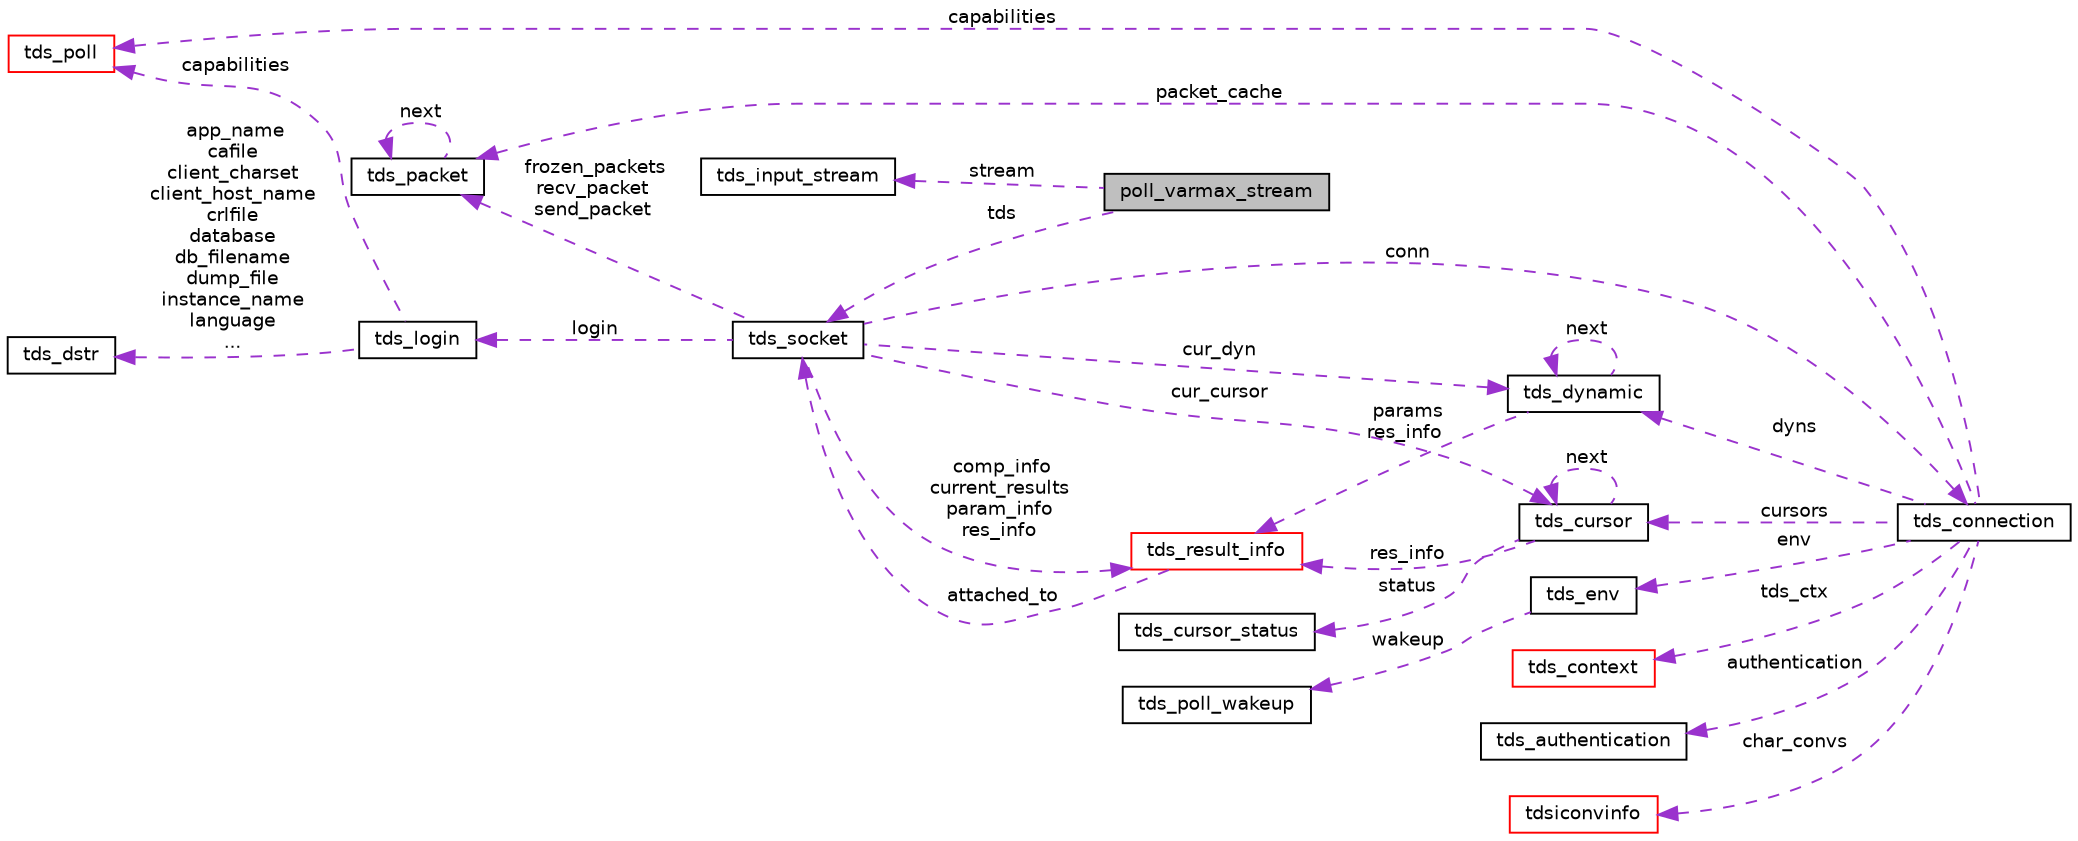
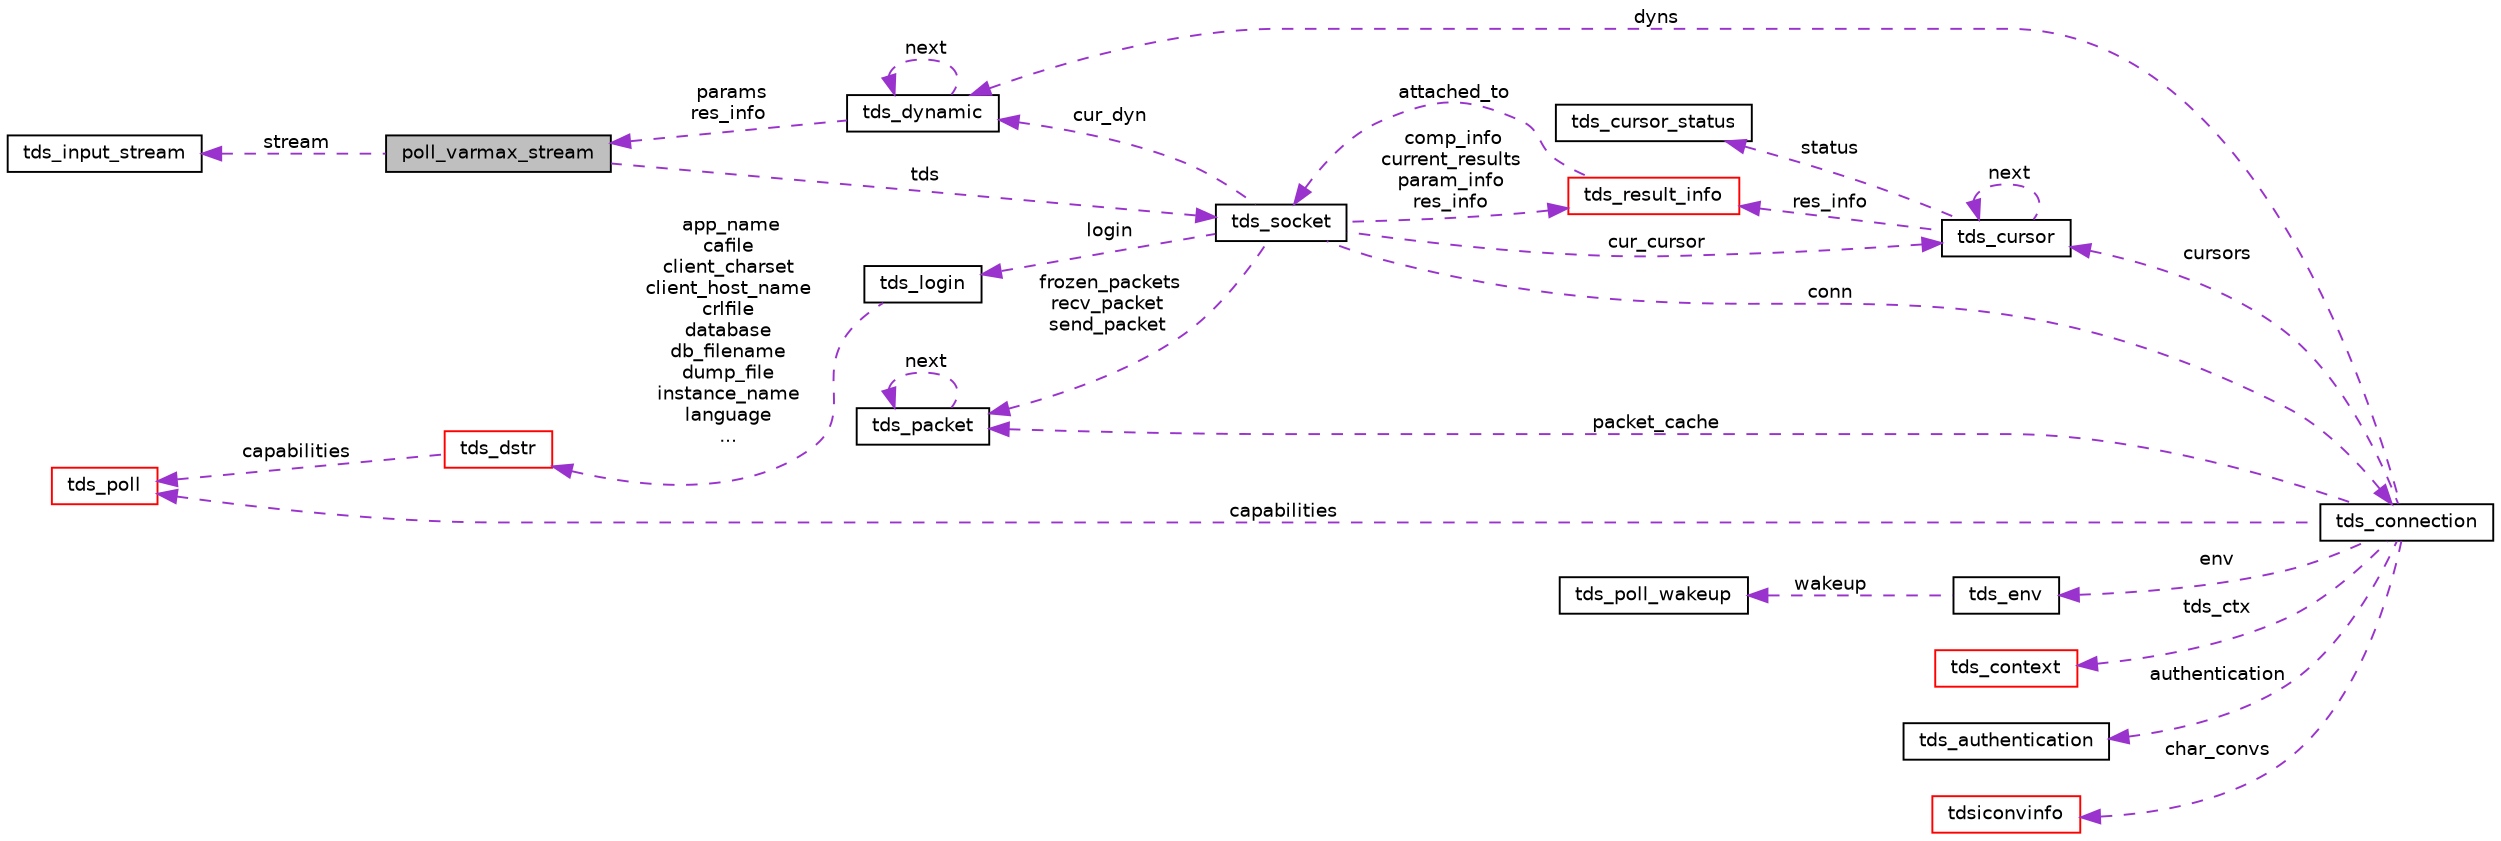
edge "tds_login" -> "tds_poll": now "tds_dstr" -> "tds_poll"
node "tds_dstr": color black -> red
edge "tds_dynamic" -> "tds_result_info": now "tds_dynamic" -> "poll_varmax_stream"
